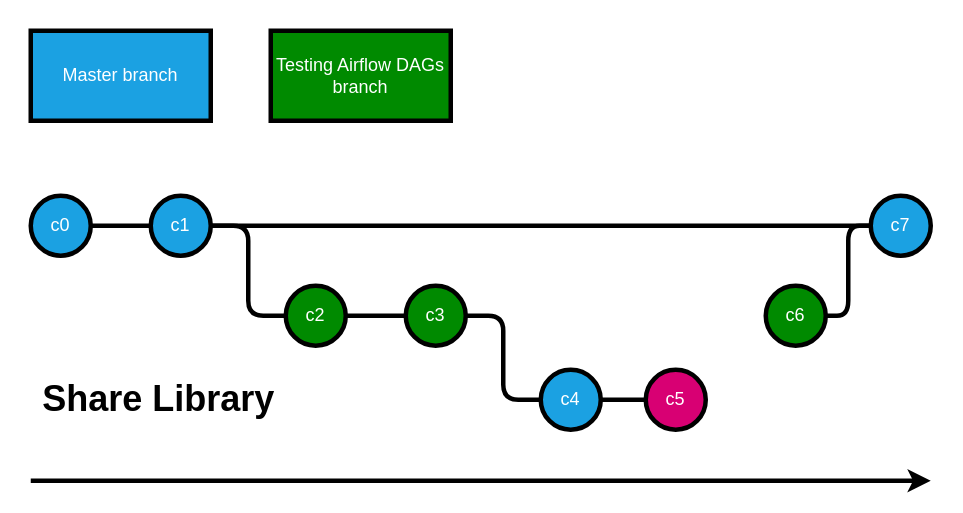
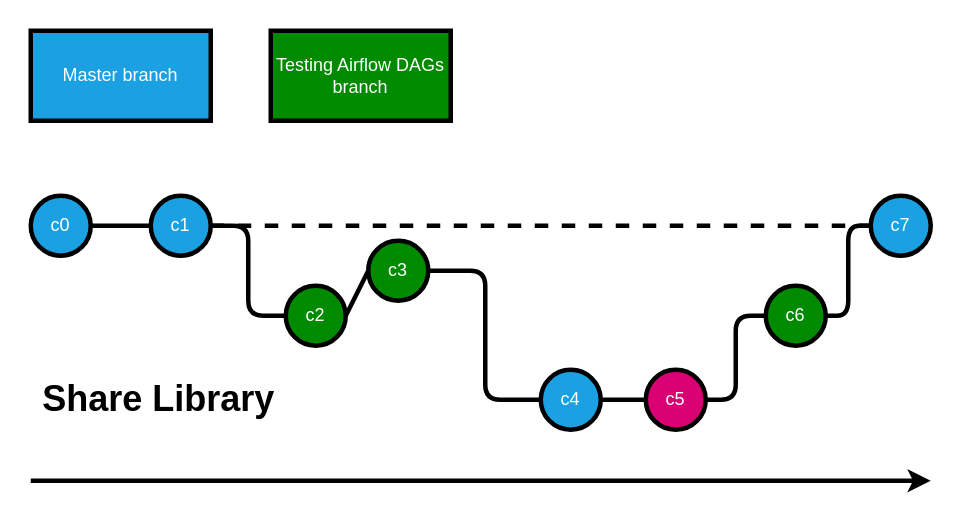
edge "c1" -- "c7": style solid -> dashed
node "c3": moved (436, 316) -> (398, 271)
edge "c6" -- "c5": added
